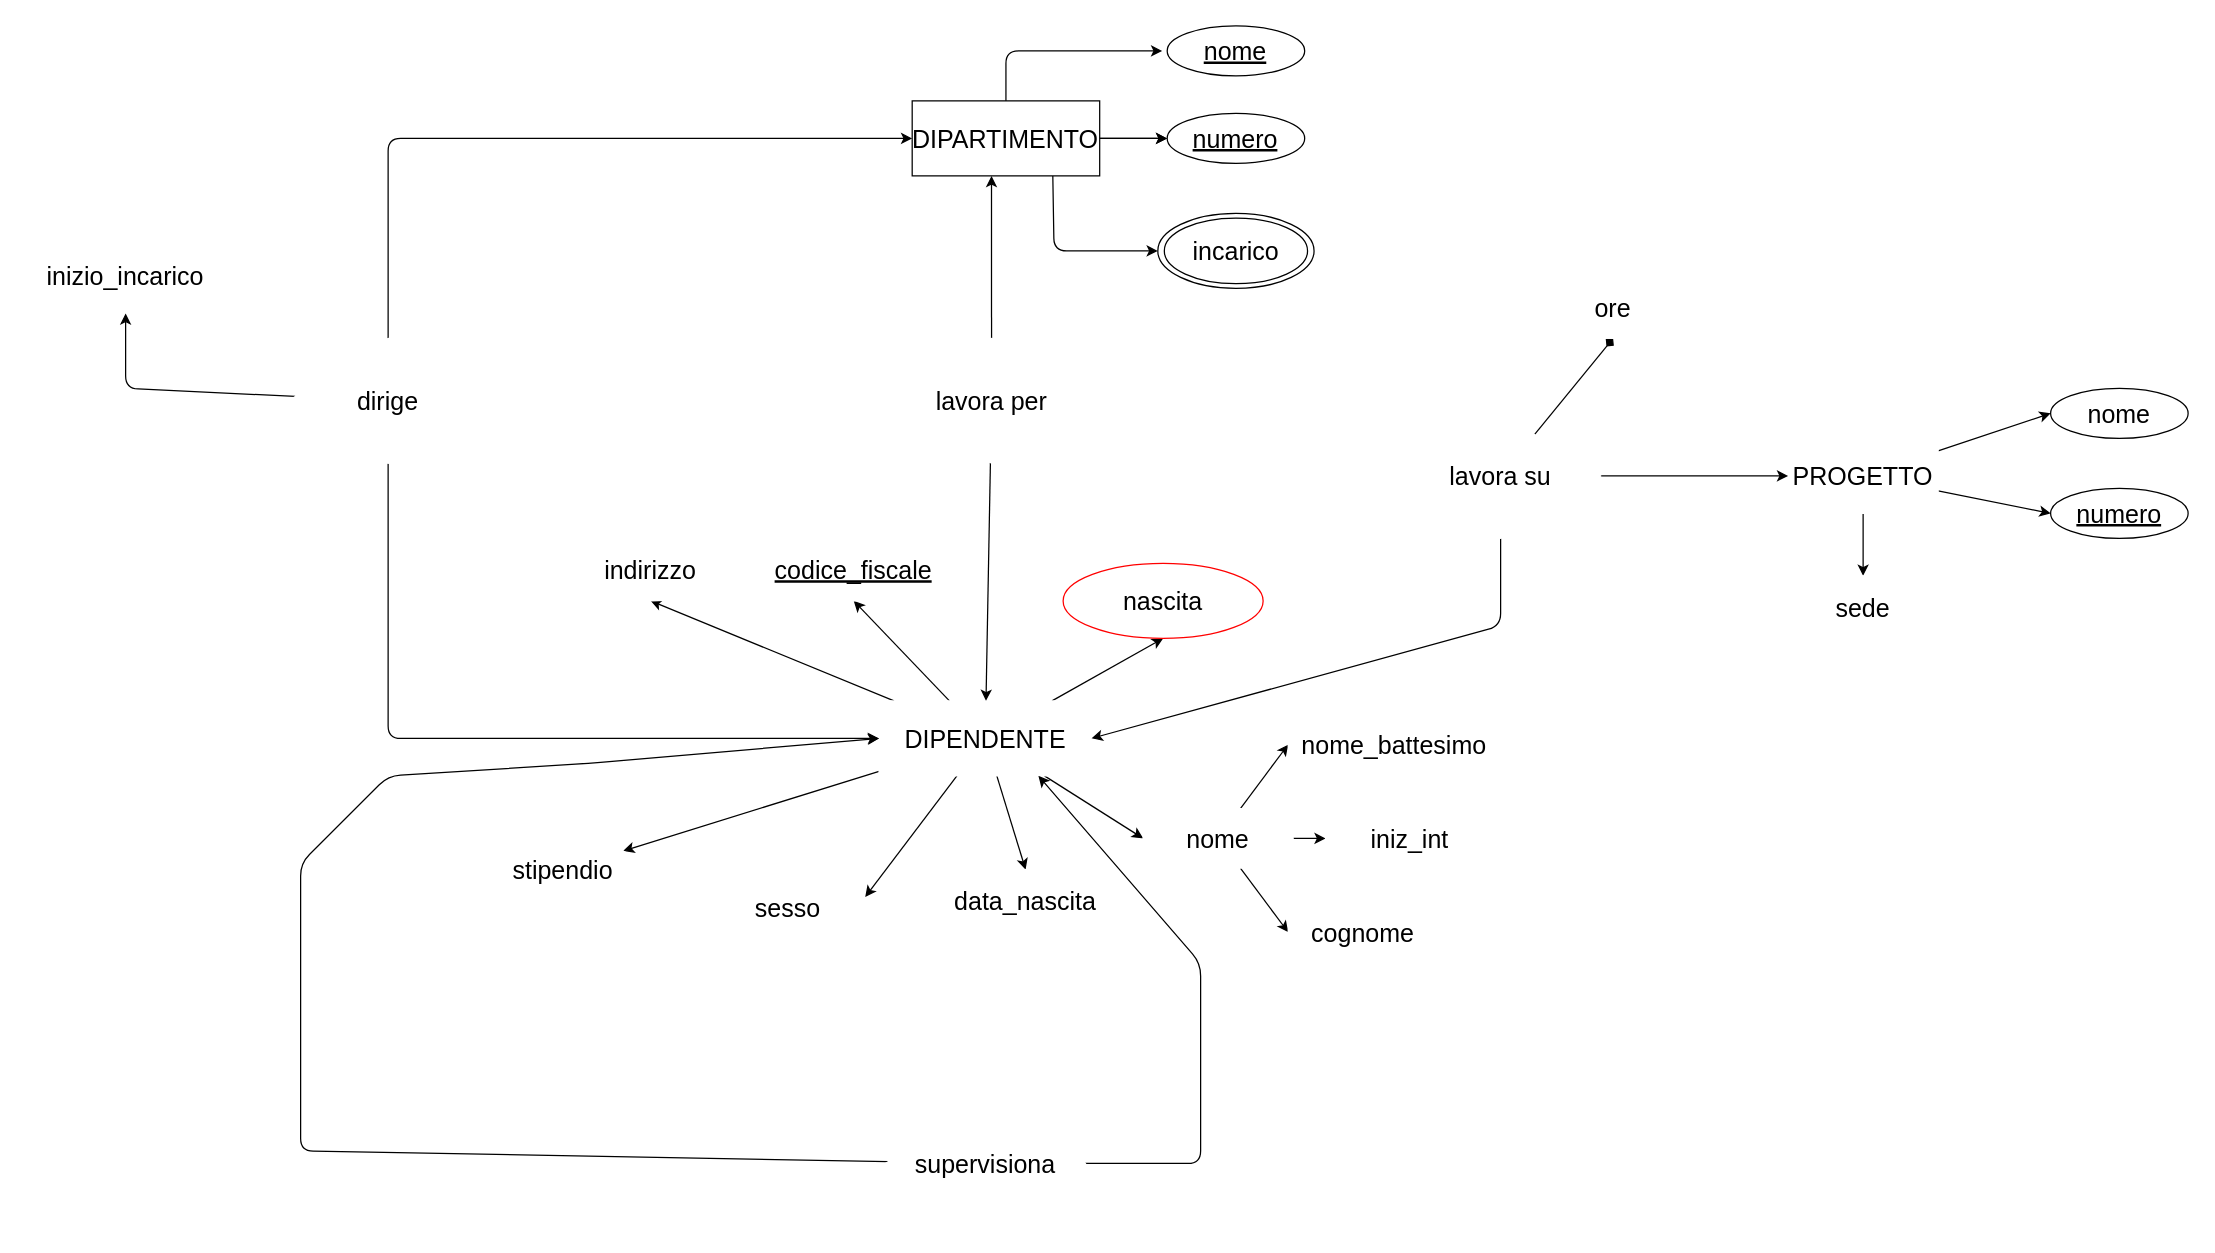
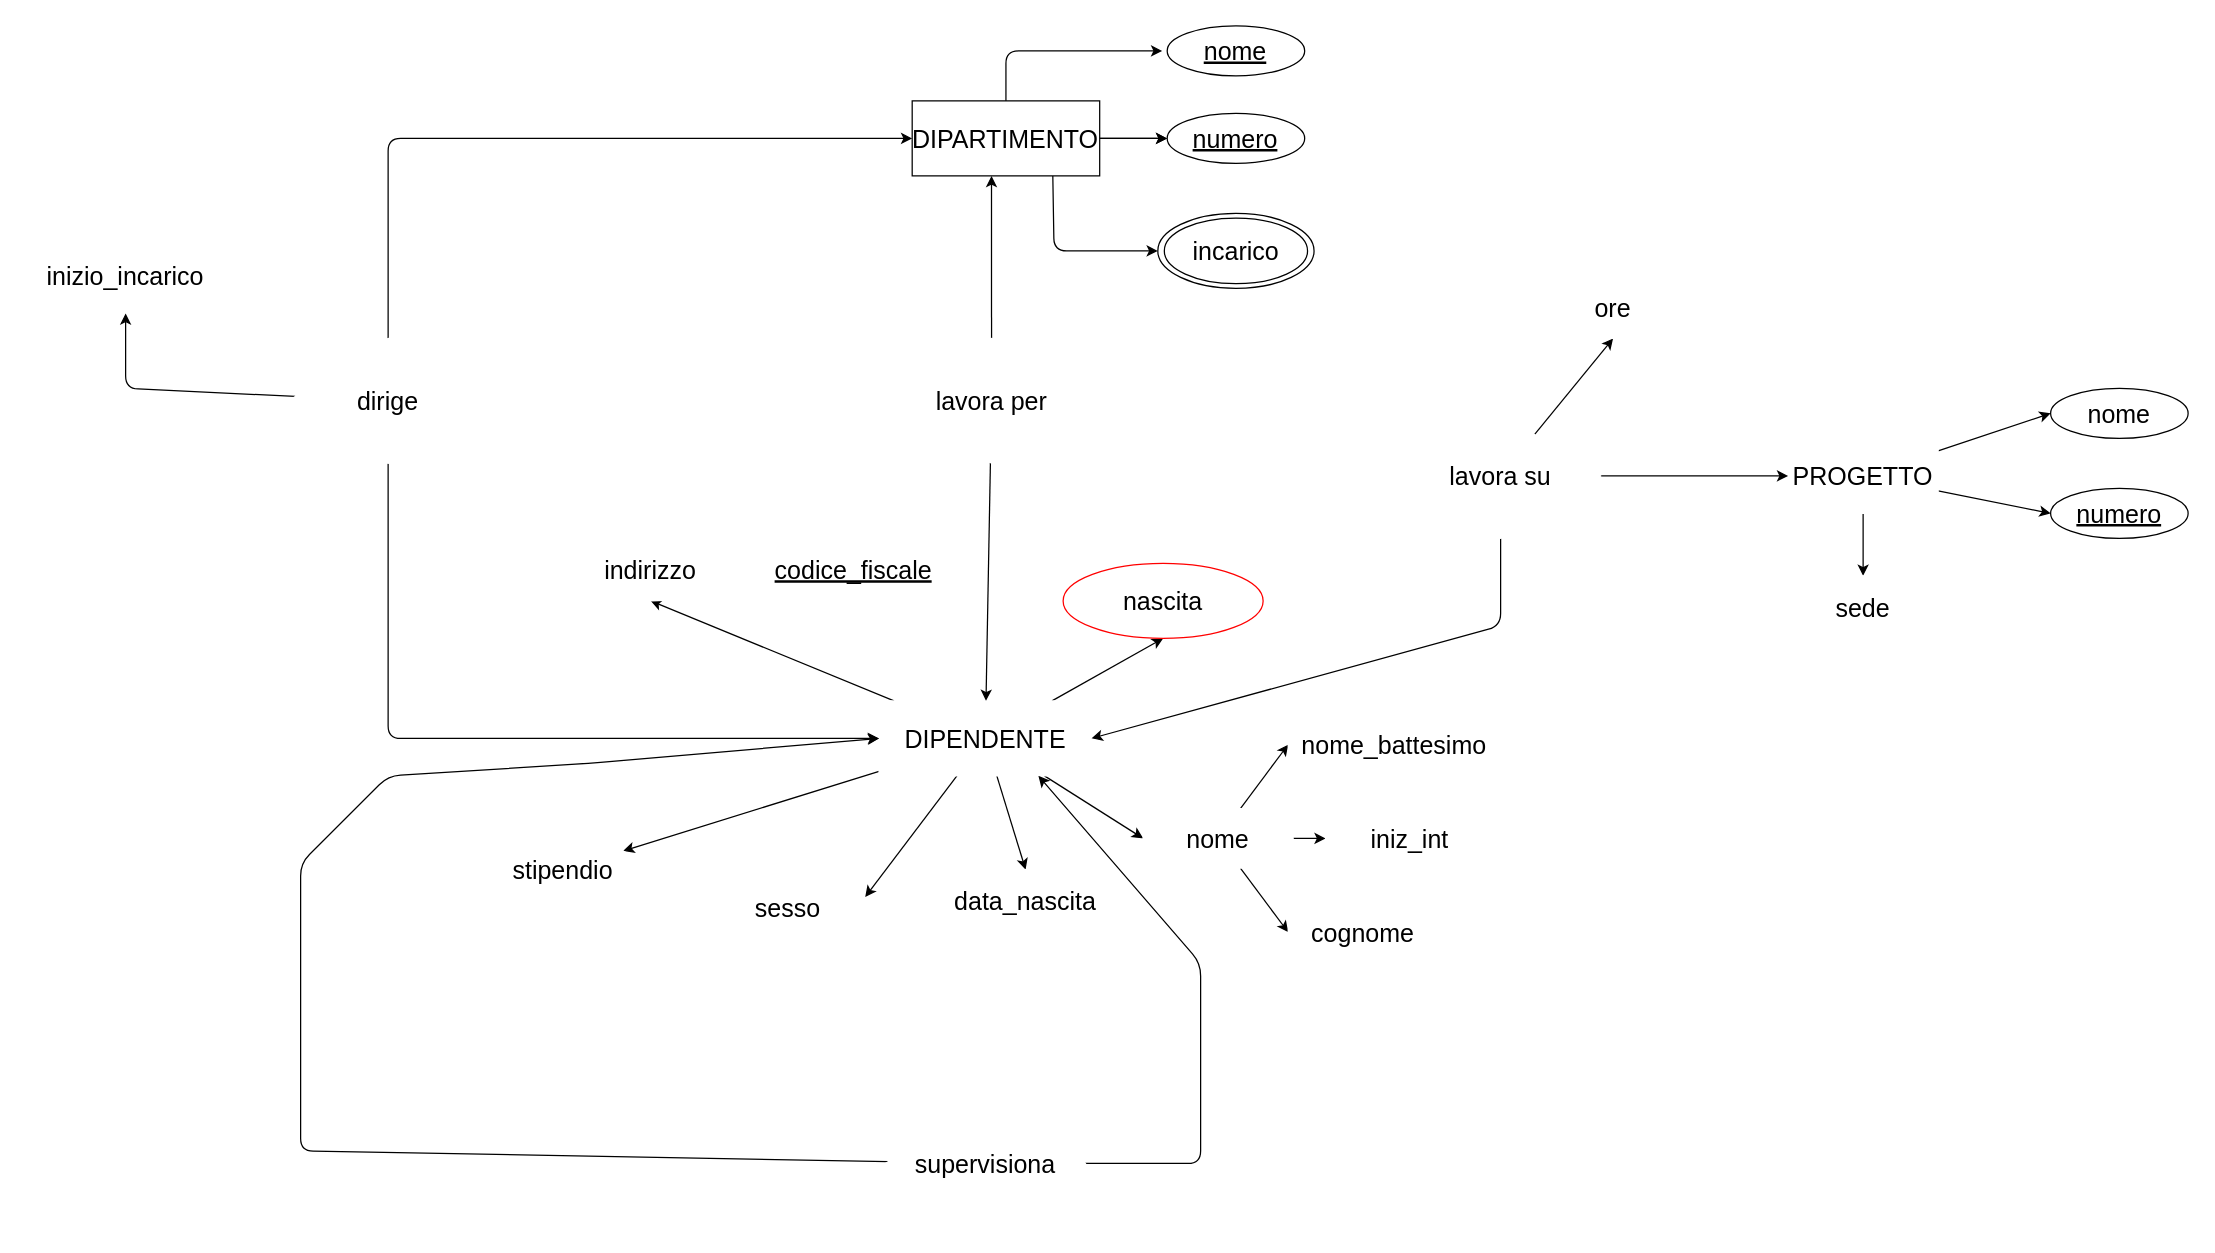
edge "lavora su" -> "ore": arrowhead diamond -> classic
edge "DIPENDENTE" -> "codice_fiscale": removed
